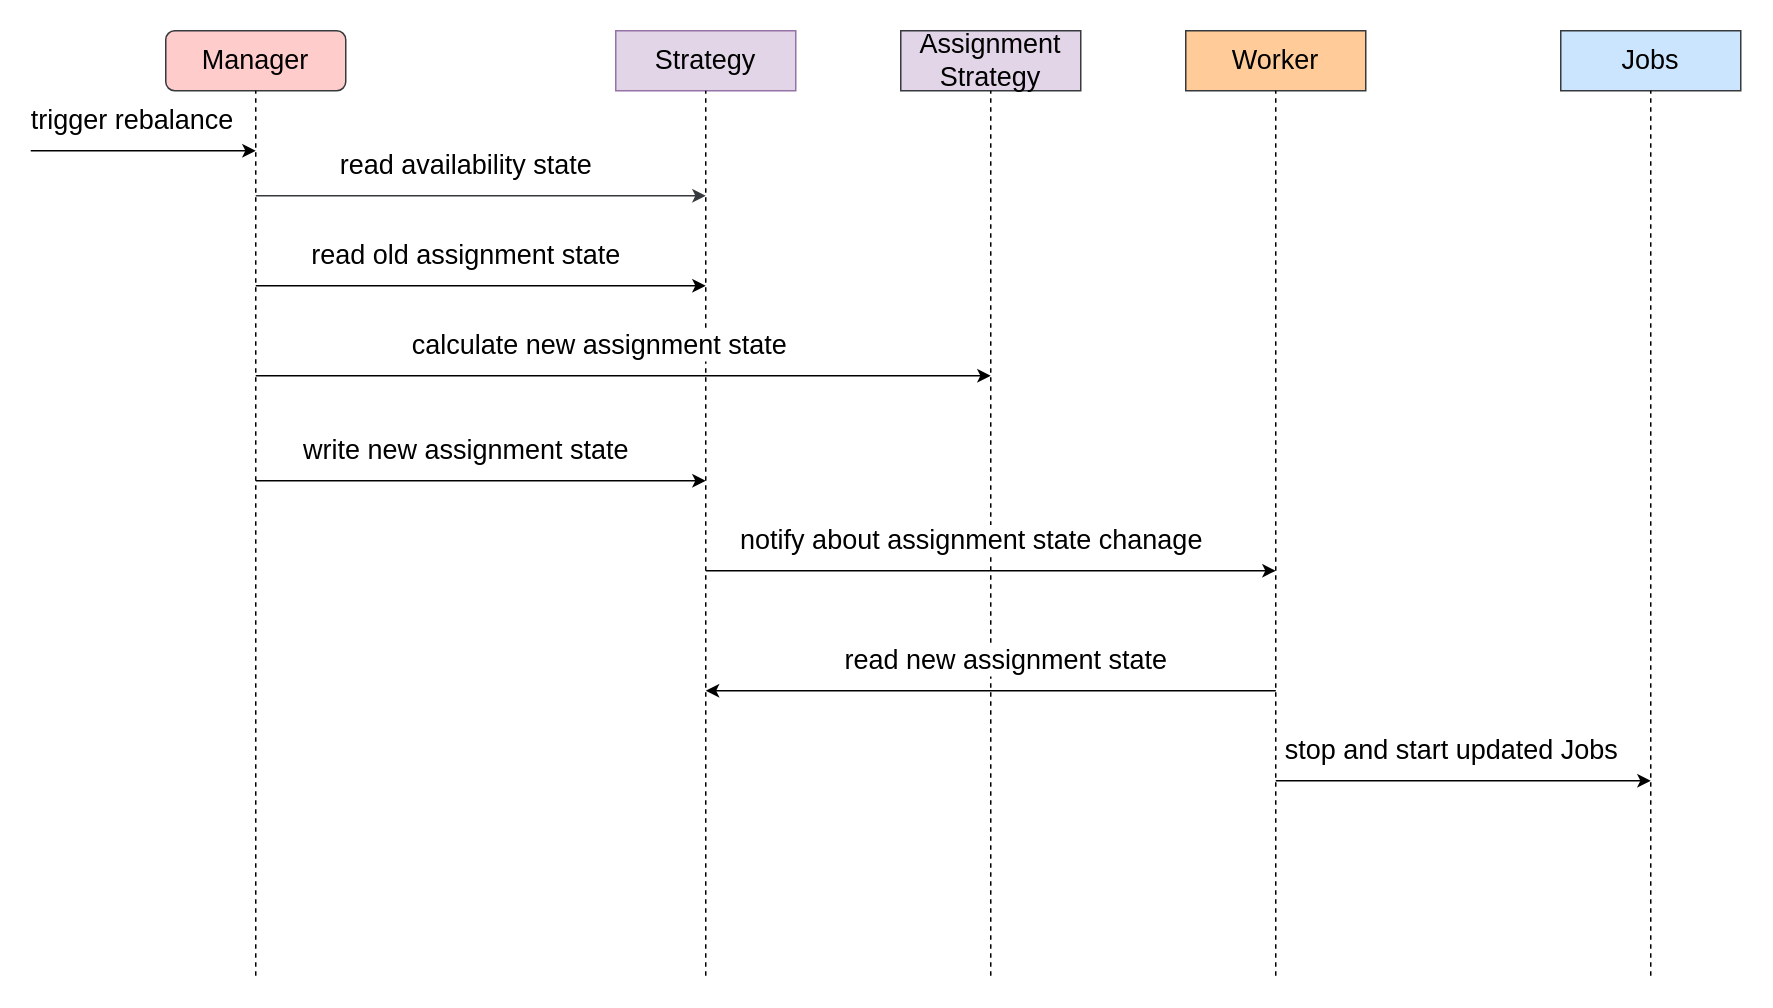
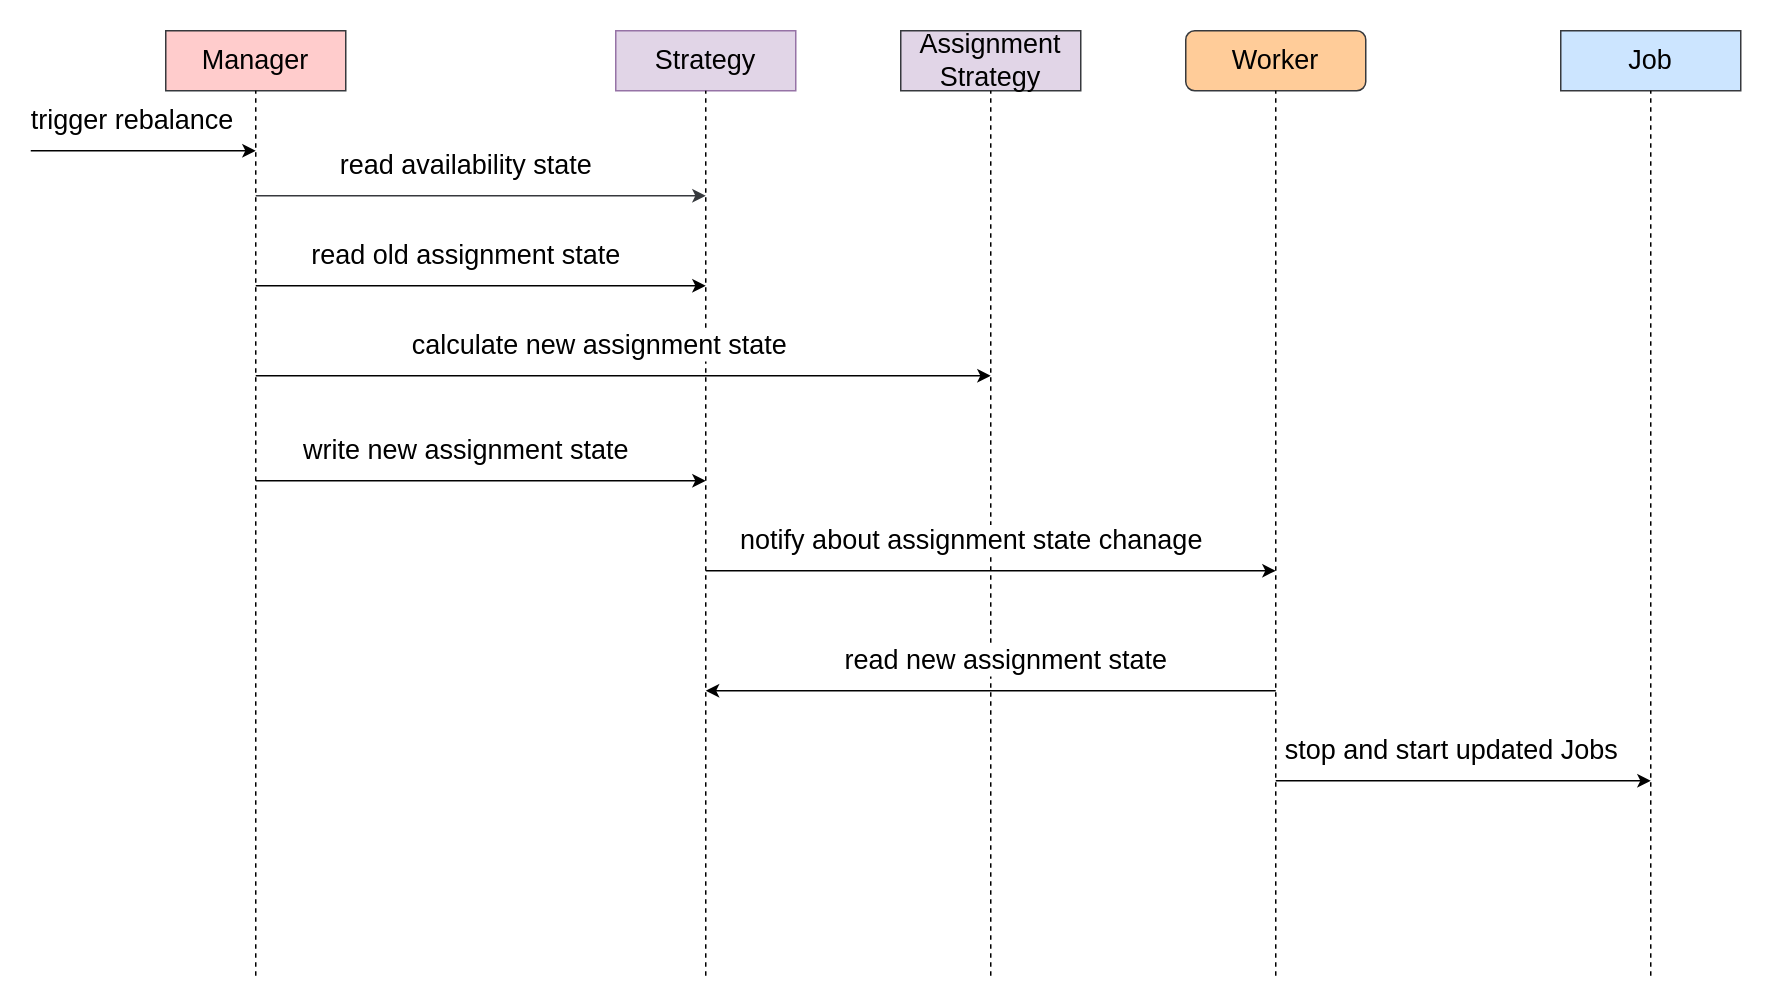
node "Manager": shape rounded rectangle -> rectangle
node "Worker": shape rectangle -> rounded rectangle
node "Jobs": label "Jobs" -> "Job"
